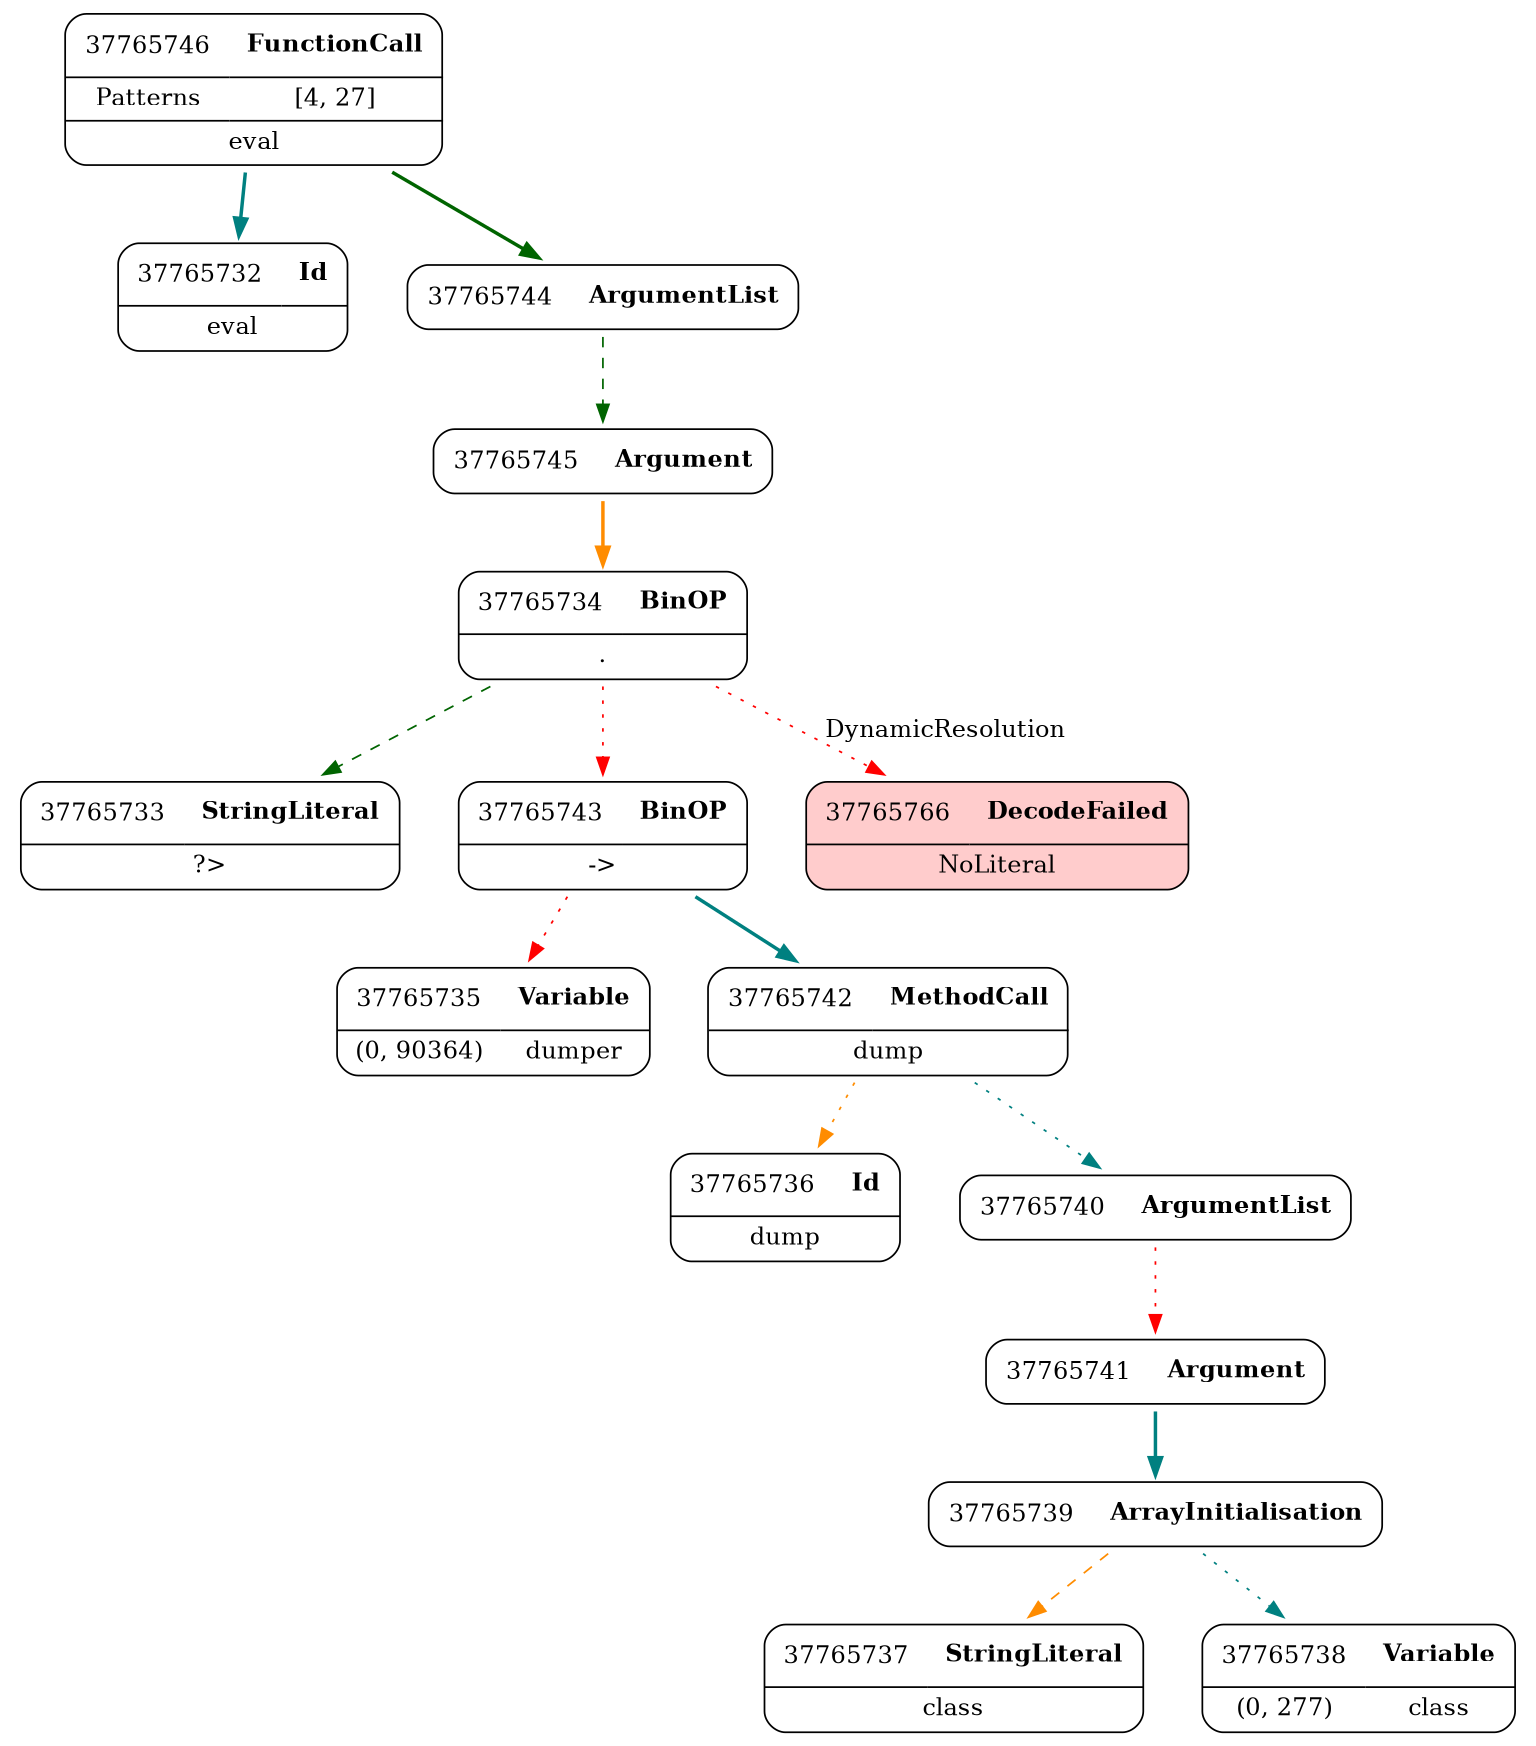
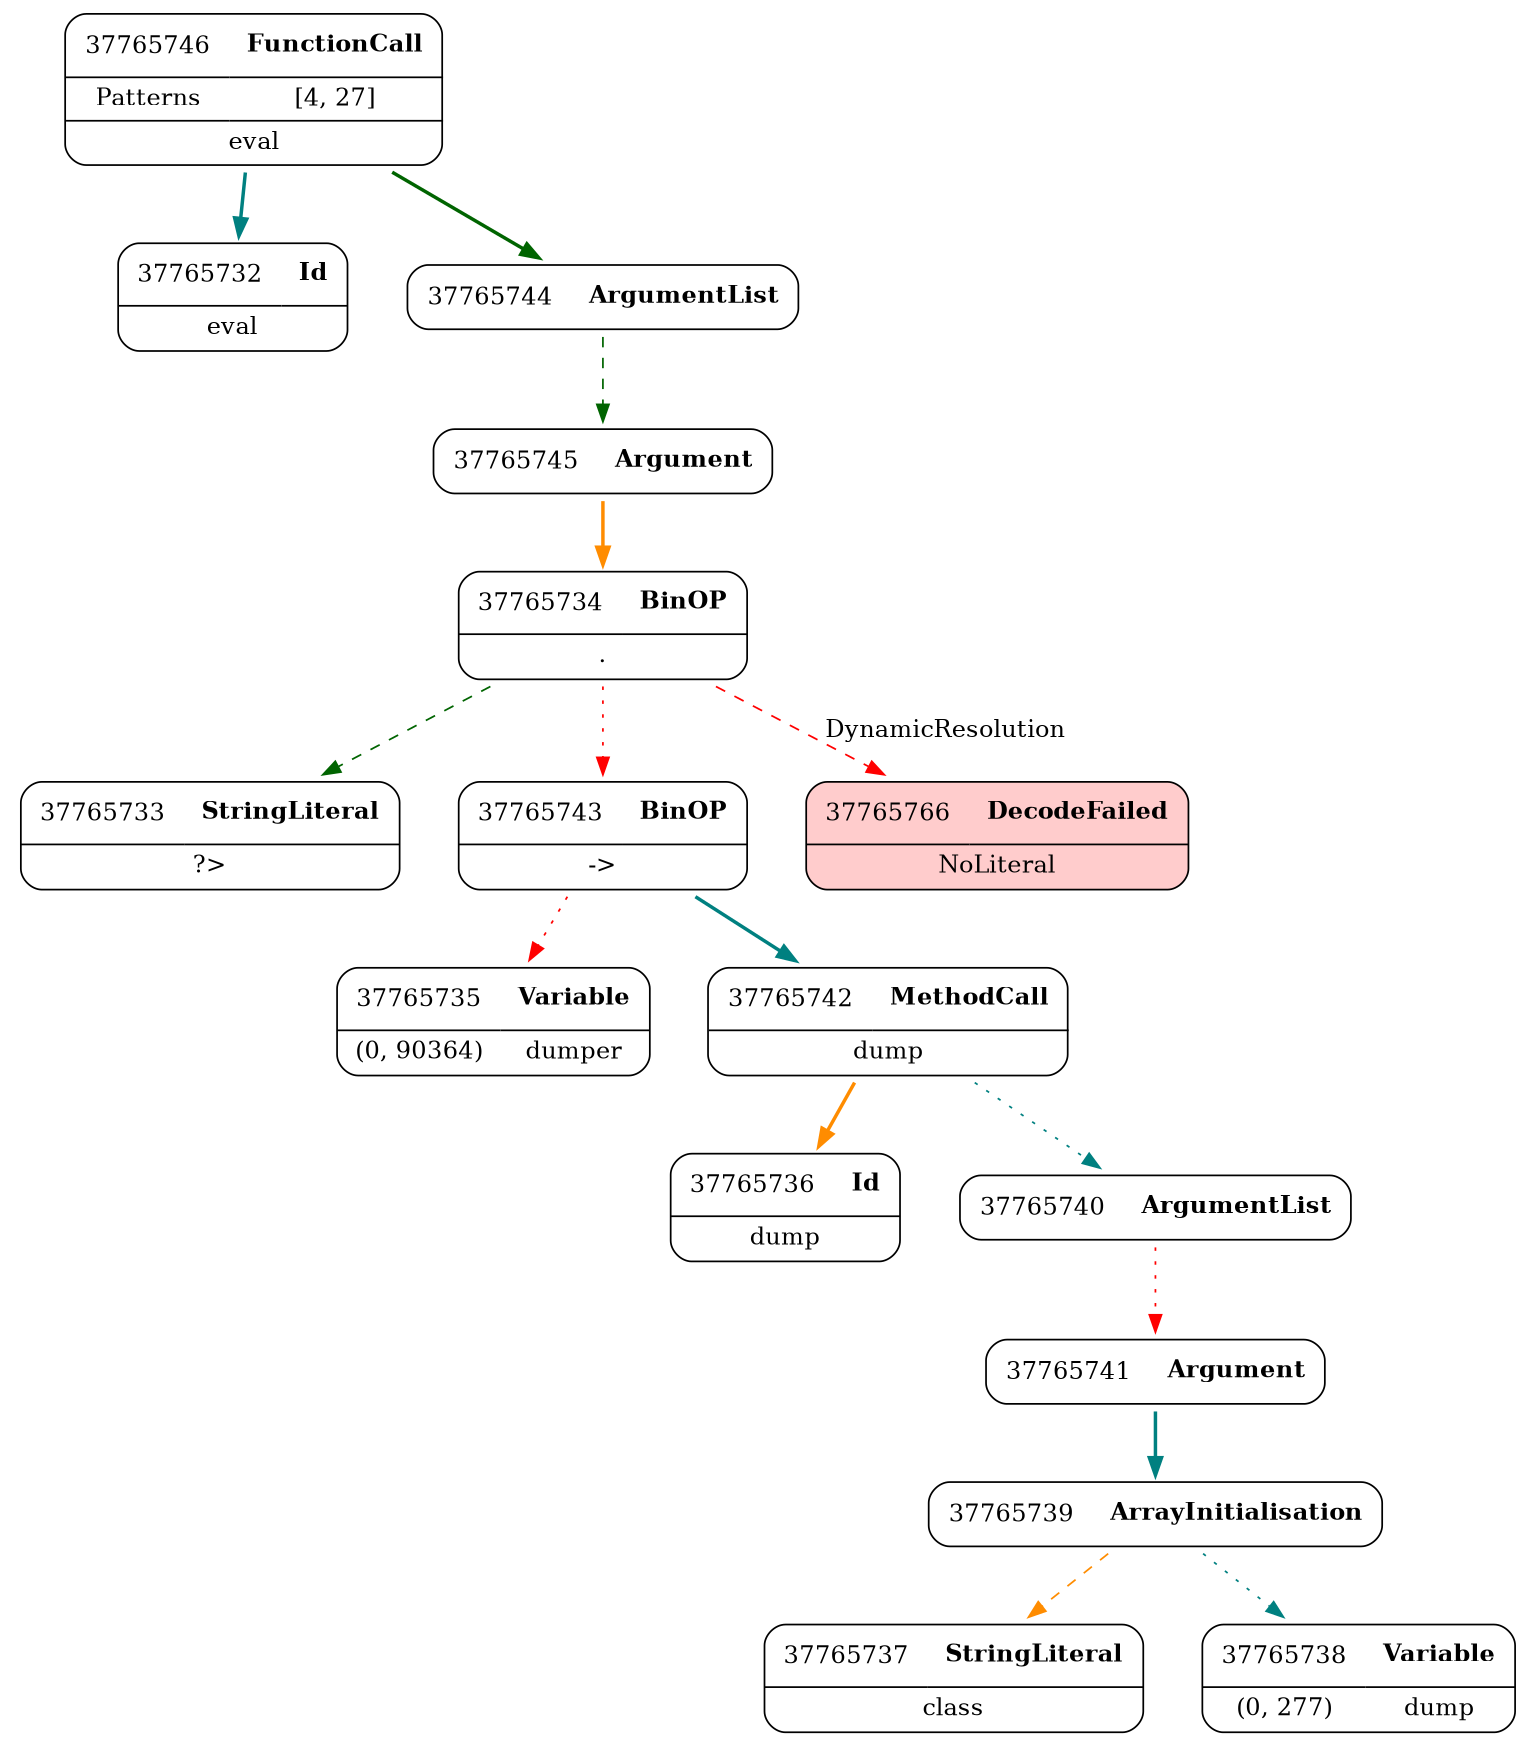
edge "37765734" -> "37765766": style dotted -> dashed
edge "37765742" -> "37765736": style dotted -> bold
node "37765738": text "class" -> "dump"
